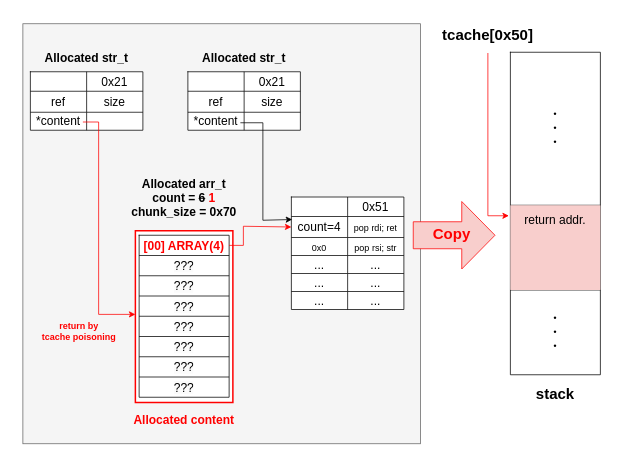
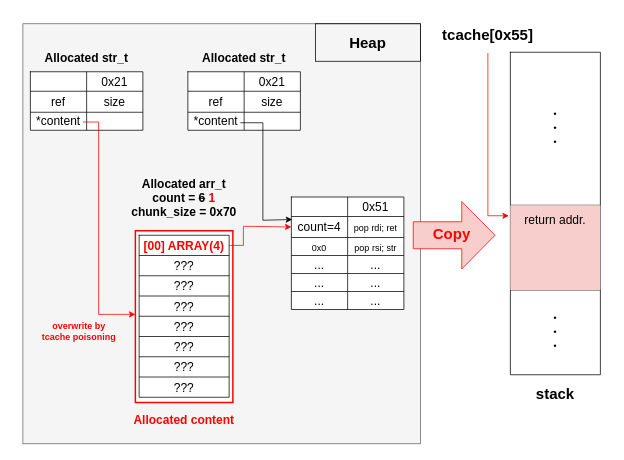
node "tcache[0x50]": label "tcache[0x50]" -> "tcache[0x55]"
node "Heap": added
node "return by tcache poisoning": label "return by tcache poisoning" -> "overwrite by tcache poisoning"
